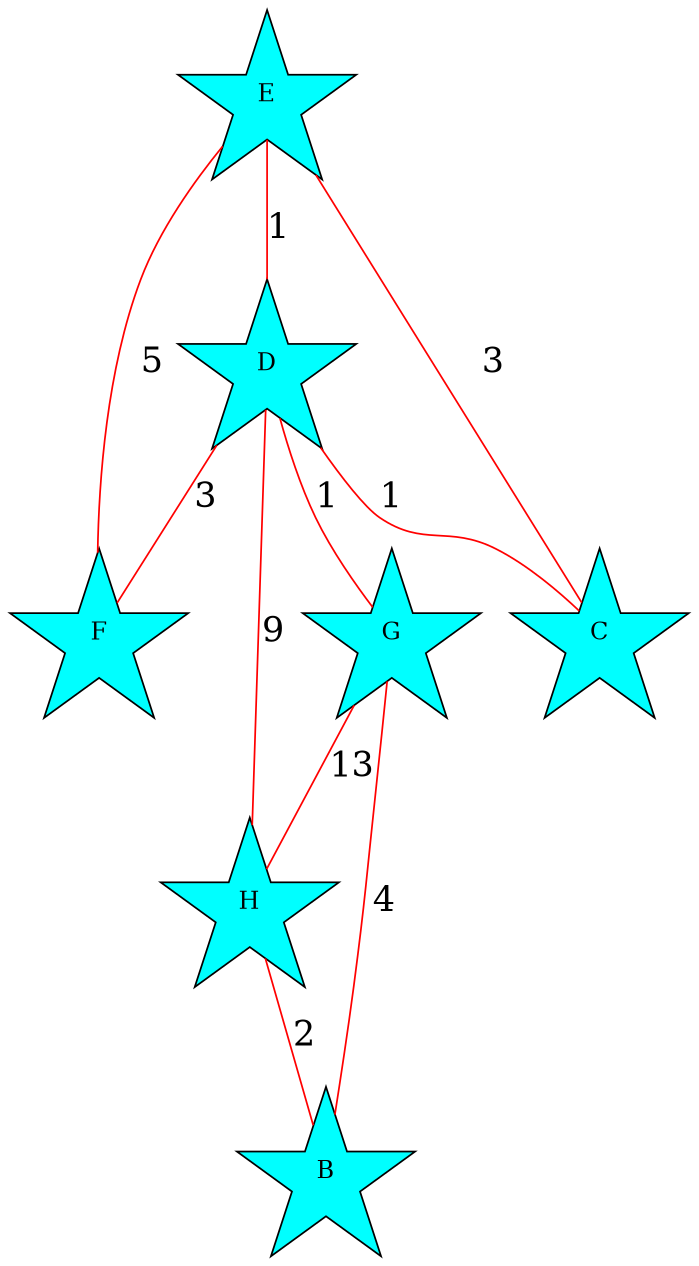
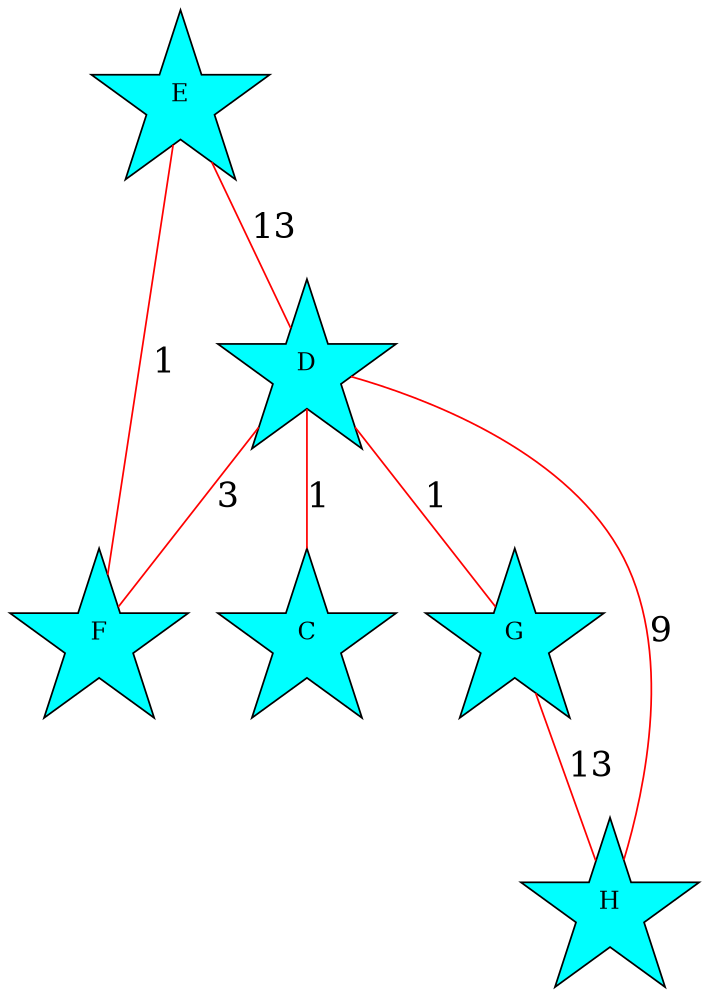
edge "E" -- "D": label "1" -> "13"
edge "E" -- "F": label "5" -> "1"
edge "E" -- "C": removed, label "3"
node "B": removed
